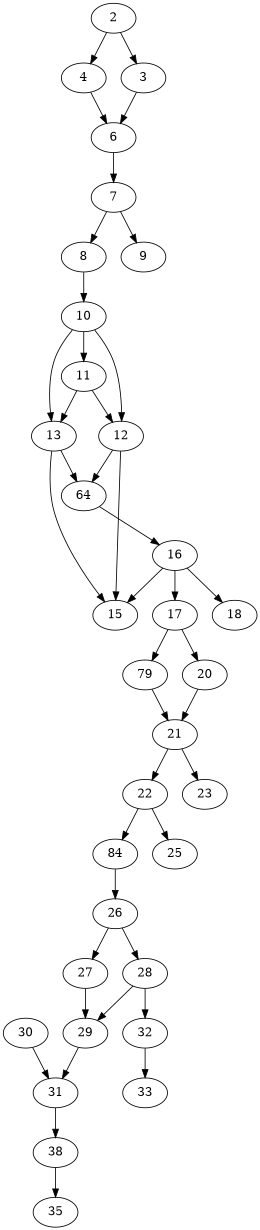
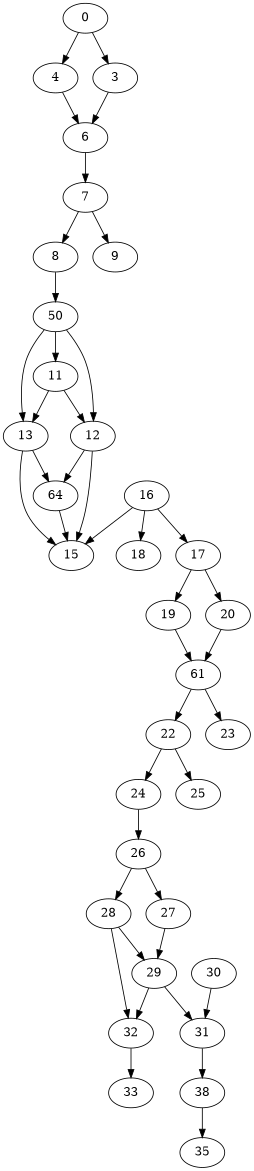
node "2": label "2" -> "0"
node "10": label "10" -> "50"
edge "64" -> "16": now "64" -> "15"
node "79": label "79" -> "19"
node "21": label "21" -> "61"
node "84": label "84" -> "24"
edge "29" -> "32": added
